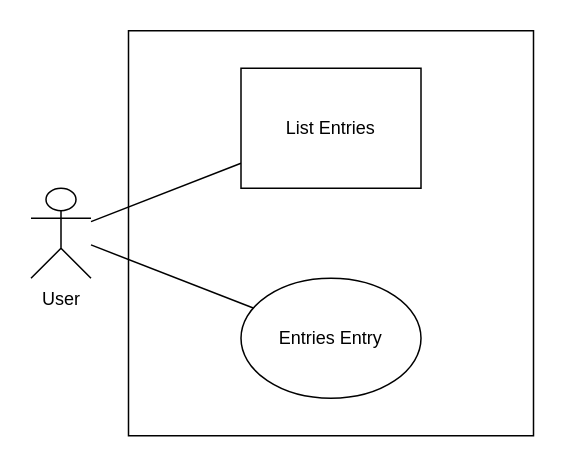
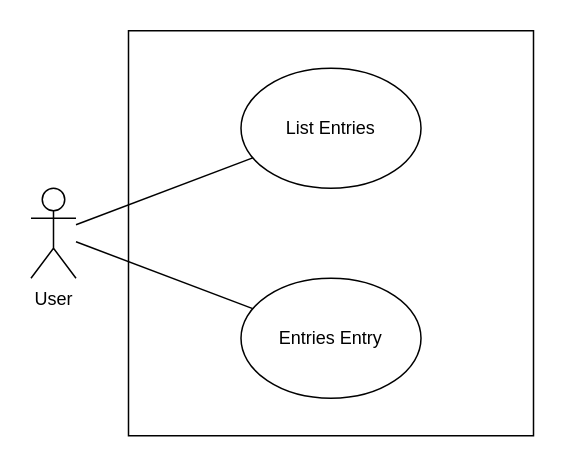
node "List Entries": shape rectangle -> ellipse
node "User": size 60x90 -> 45x90
